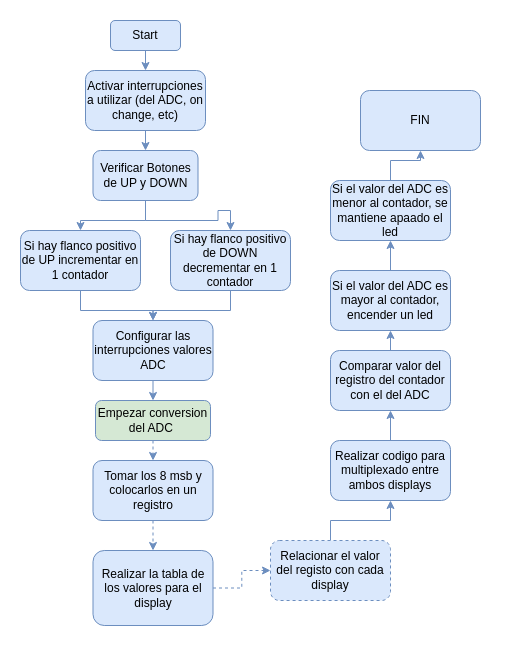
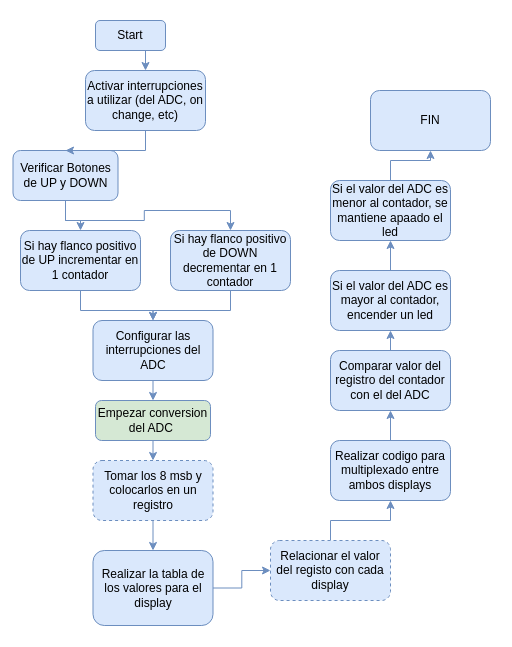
node "Start": moved (146, 36) -> (131, 36)
node "FIN": moved (421, 121) -> (431, 121)
node "Verificar Botones de UP y DOWN": moved (146, 176) -> (66, 176)
node "Configurar las interrupciones valores ADC": label "Configurar las interrupciones valores ADC" -> "Configurar las interrupciones del ADC"
edge "Empezar conversion del ADC" -> "Tomar los 8 msb y colocarlos en un registro": style dashed -> solid
node "Tomar los 8 msb y colocarlos en un registro": style solid -> dashed
edge "Tomar los 8 msb y colocarlos en un registro" -> "Realizar la tabla de los valores para el display": style dashed -> solid
edge "Realizar la tabla de los valores para el display" -> "Relacionar el valor del registo con cada display": style dashed -> solid
